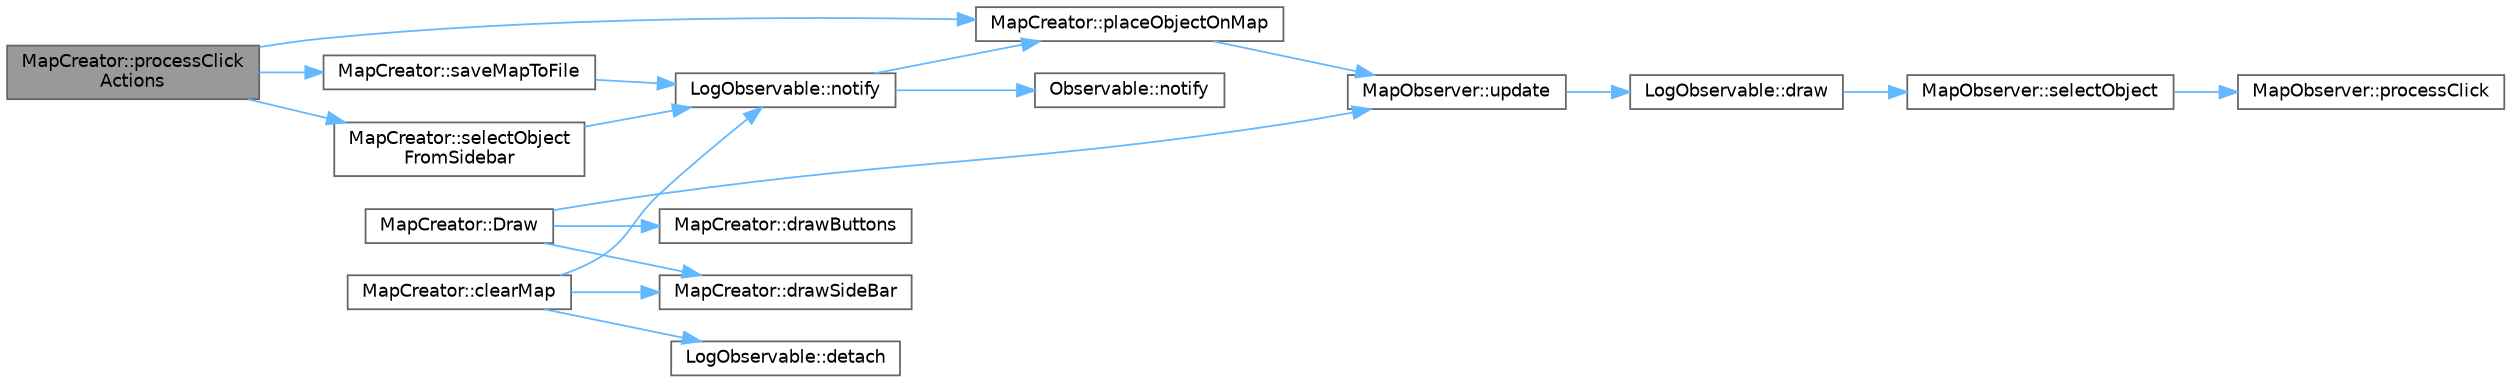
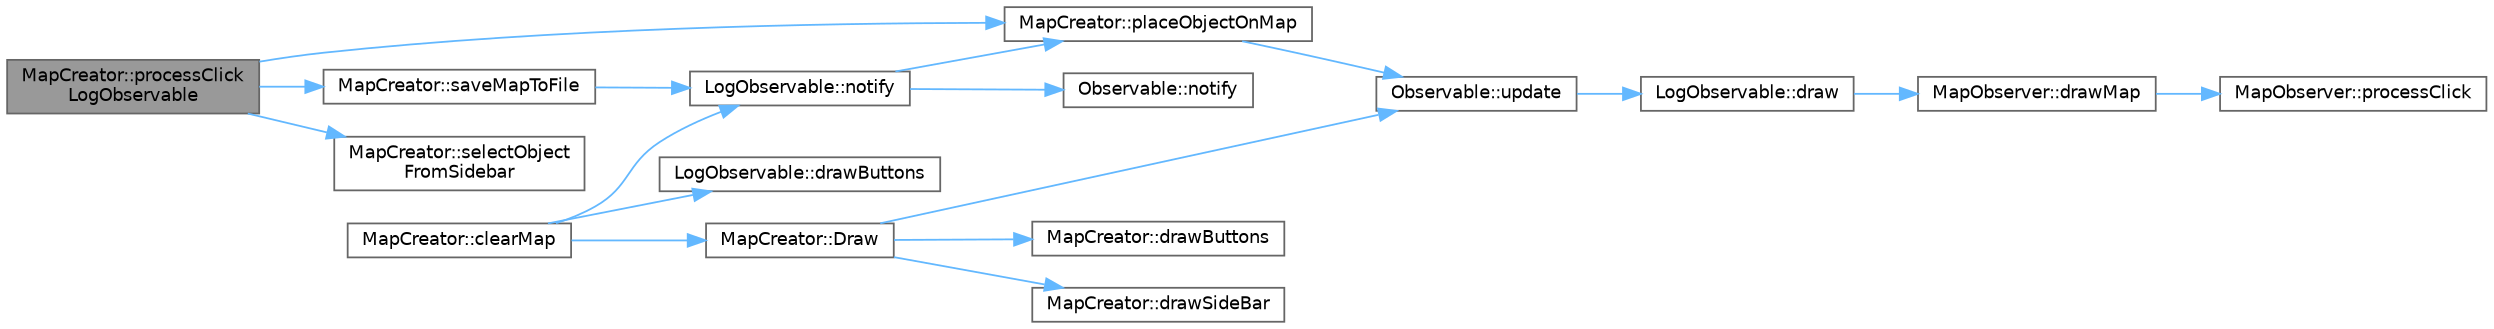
node "MapCreator::processClick Actions": label "MapCreator::processClick Actions" -> "MapCreator::processClick LogObservable"
node "MapObserver::update": label "MapObserver::update" -> "Observable::update"
node "MapObserver::selectObject": label "MapObserver::selectObject" -> "MapObserver::drawMap"
edge "MapCreator::selectObject FromSidebar" -> "LogObservable::notify": removed
edge "MapCreator::clearMap" -> "MapCreator::drawSideBar": now "MapCreator::clearMap" -> "MapCreator::Draw"
node "LogObservable::detach": label "LogObservable::detach" -> "LogObservable::drawButtons"
